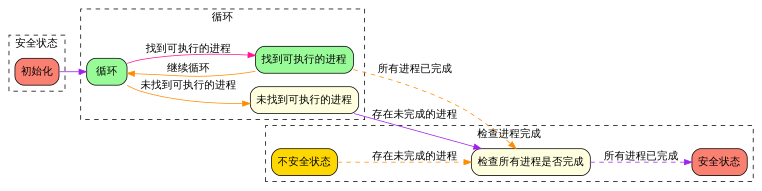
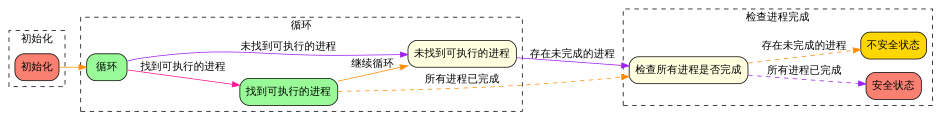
cluster "安全状态": label "安全状态" -> "初始化"
edge "初始化" -> "循环": color purple -> darkorange
edge "找到可执行的进程" -> "循环": now "找到可执行的进程" -> "未找到可执行的进程"
edge "循环" -> "未找到可执行的进程": color darkorange -> purple
edge "不安全状态" -> "检查所有进程是否完成": reversed
